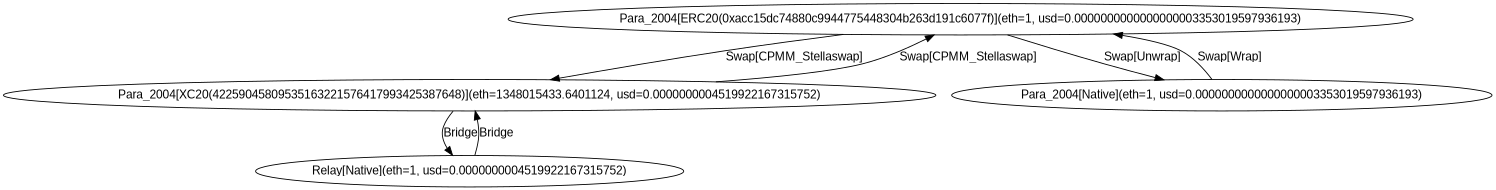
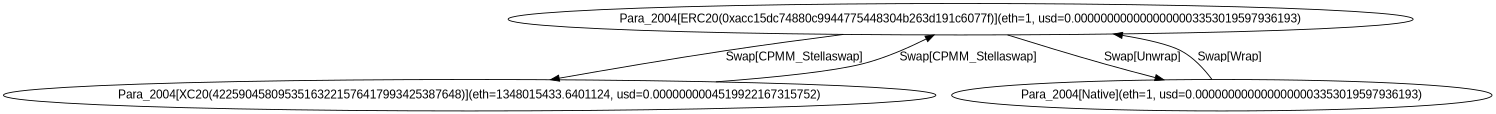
node "Relay[Native](eth=1, usd=0.0000000004519922167315752)": removed
